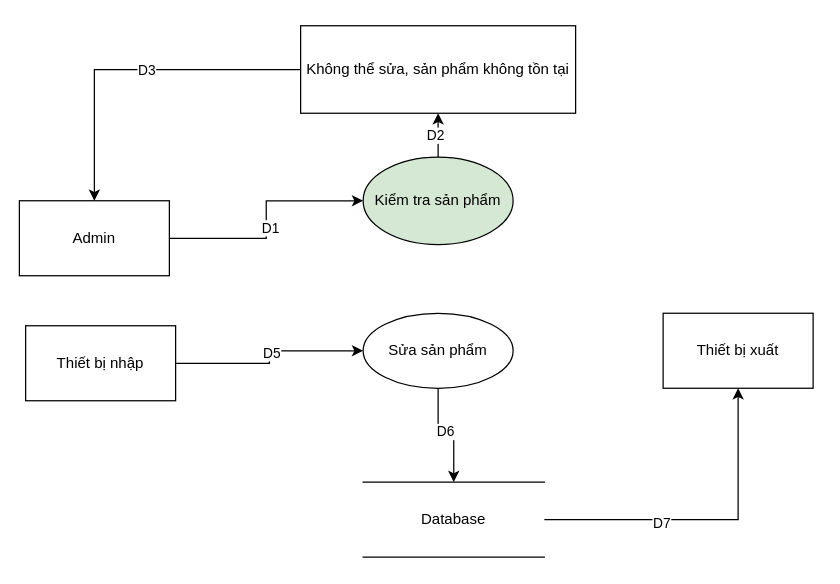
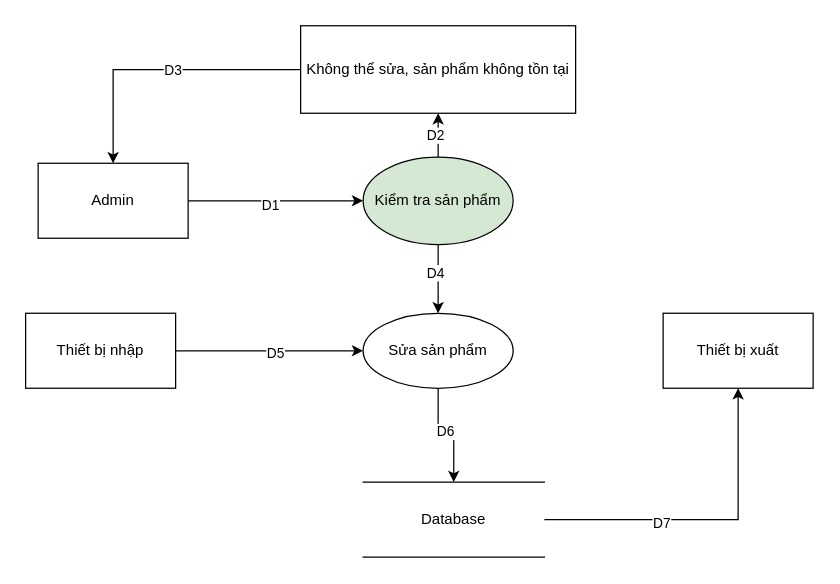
node "Admin": moved (94, 238) -> (113, 201)
edge "Kiểm tra sản phẩm" -> "Sửa sản phẩm": added, label "D4"
node "Thiết bị nhập": moved (101, 363) -> (101, 351)
